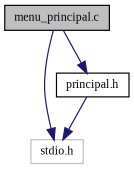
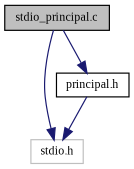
node "menu_principal.c": label "menu_principal.c" -> "stdio_principal.c"
